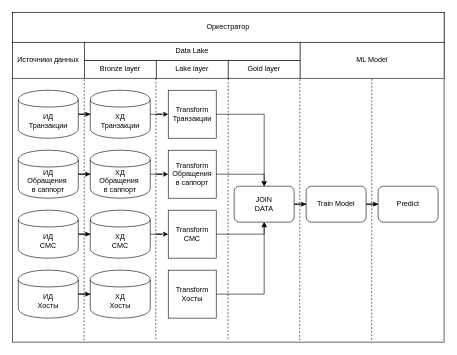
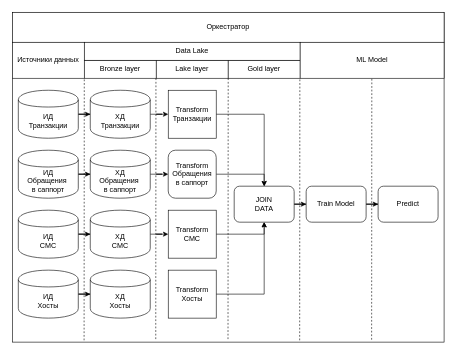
node "Transform Обращения в саппорт": shape rectangle -> rounded rectangle
